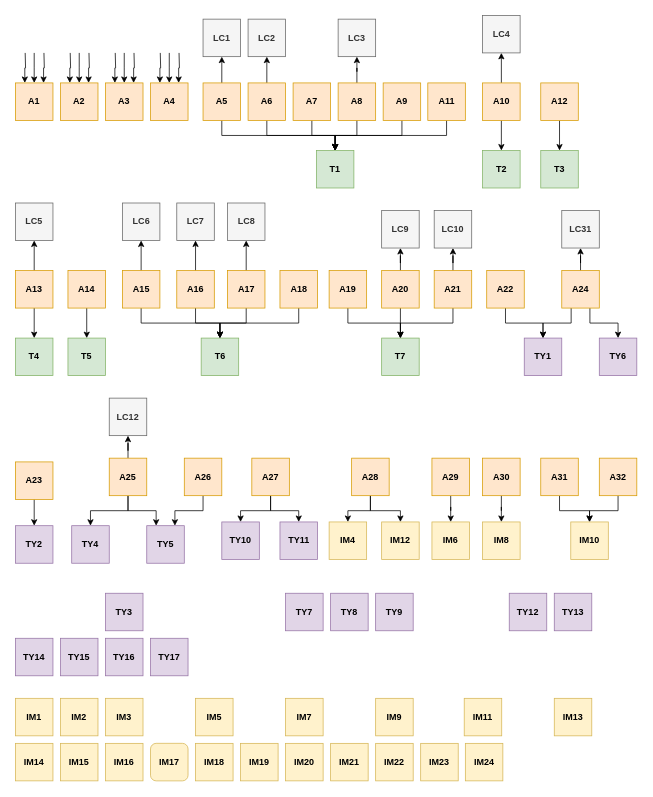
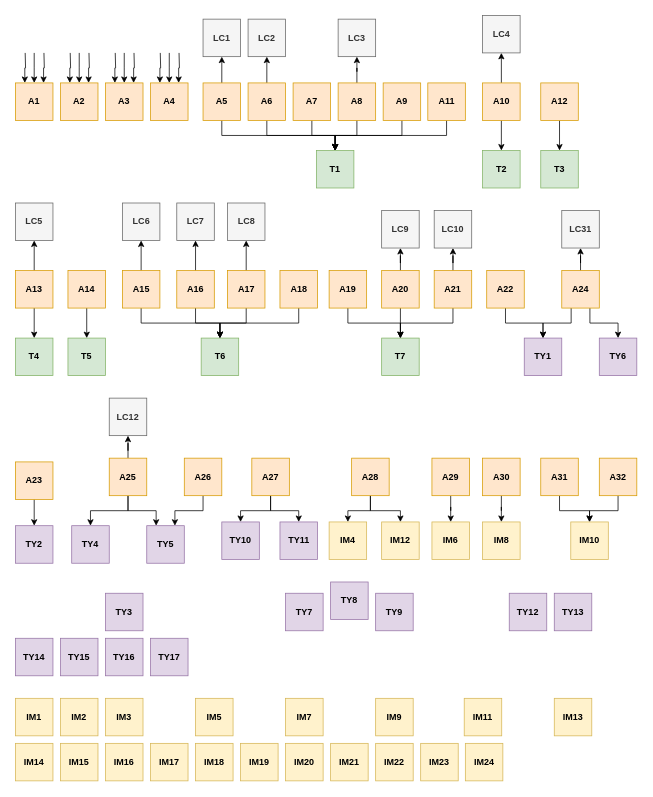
node "TY8": moved (349, 612) -> (349, 600)
node "IM17": shape rounded rectangle -> rectangle
